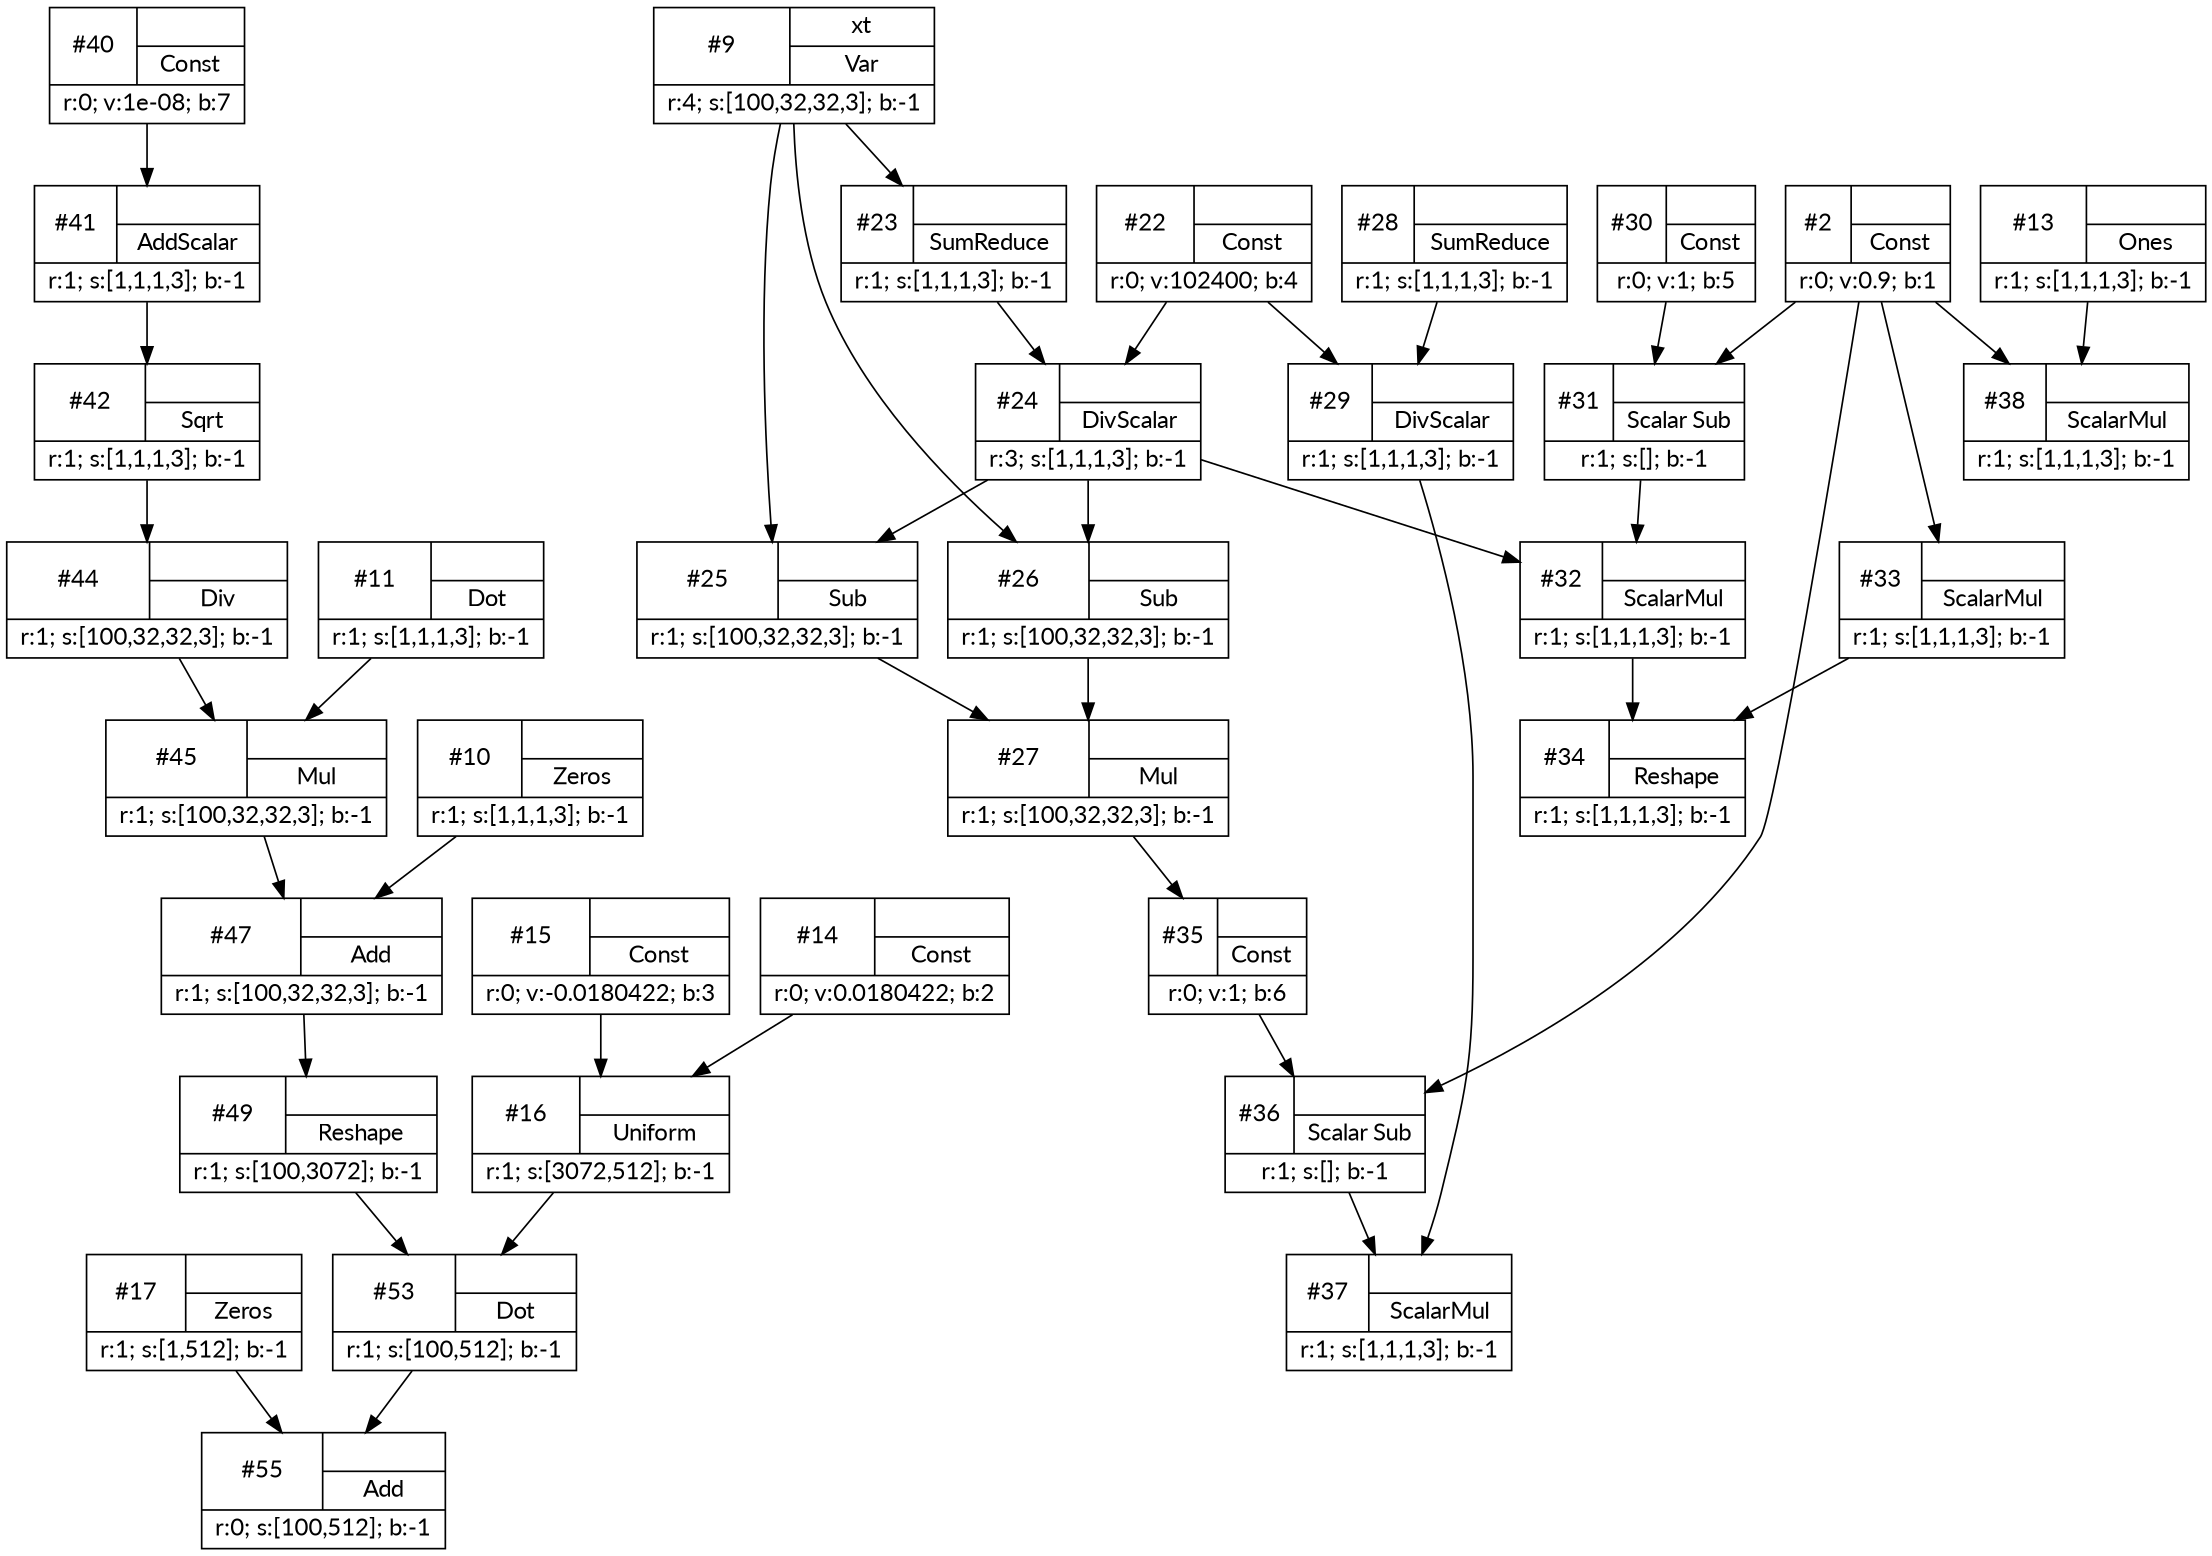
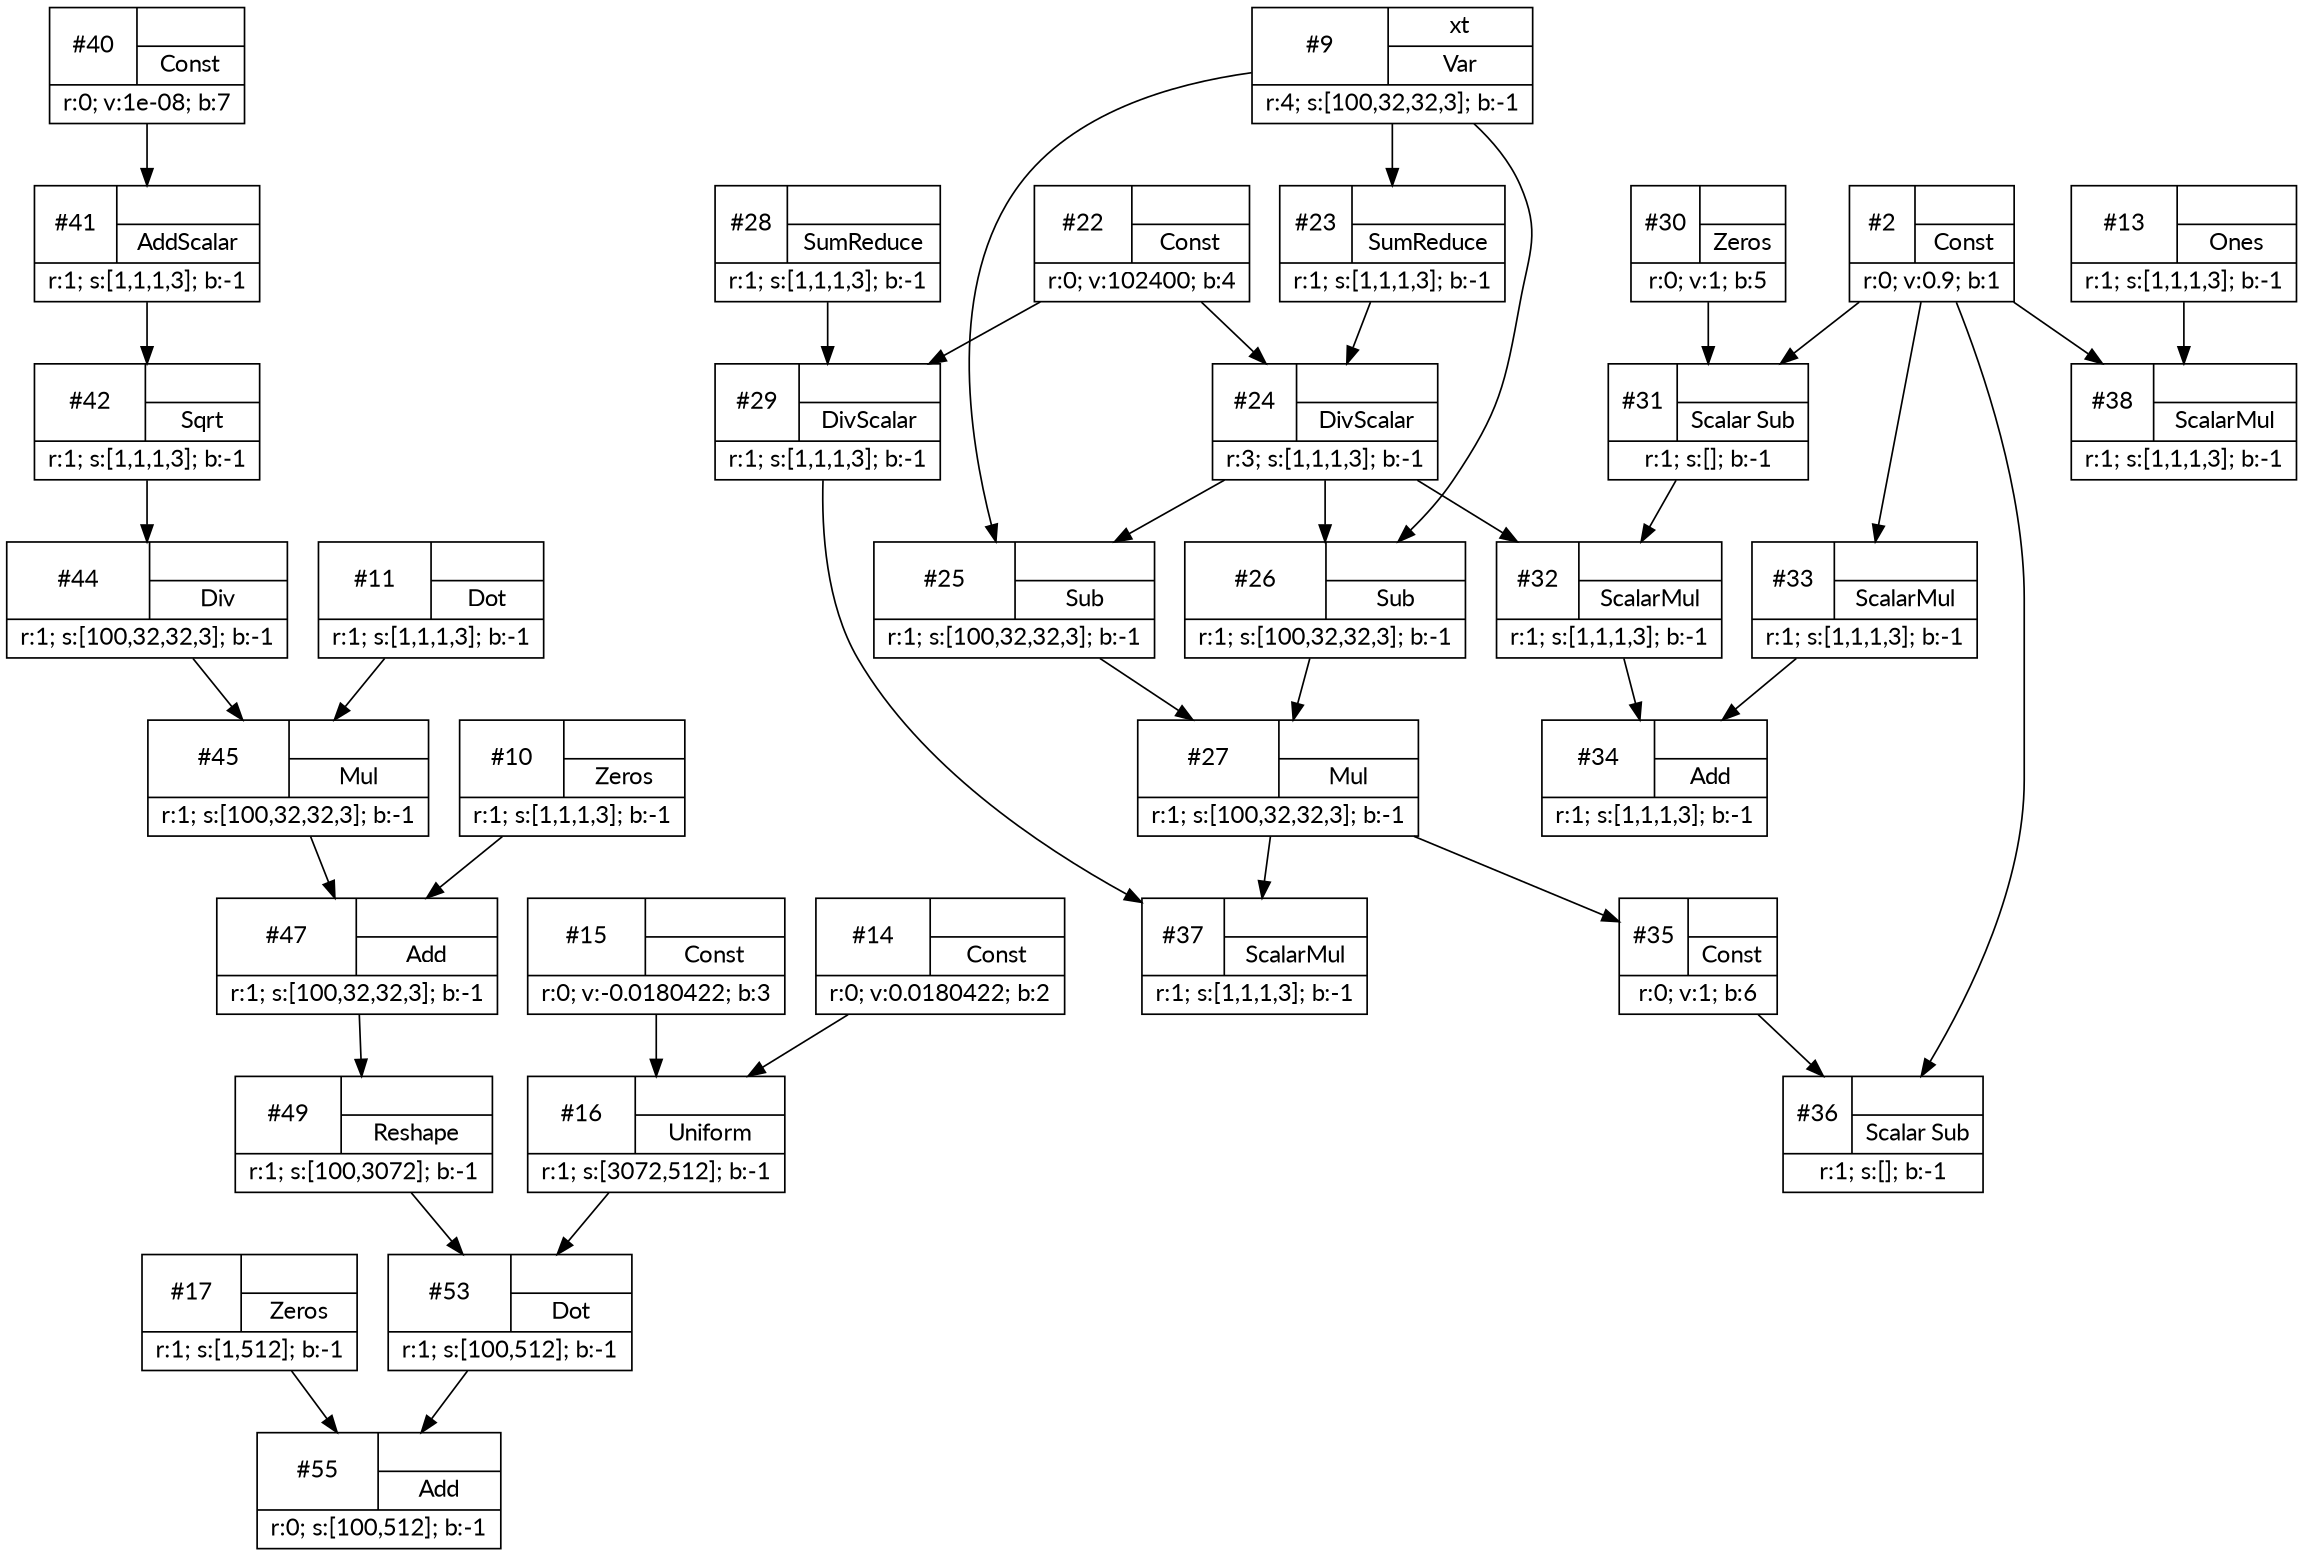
node "#30": text "Const" -> "Zeros"
node "#34": text "Reshape" -> "Add"
edge "#36" -> "#37": now "#27" -> "#37"
